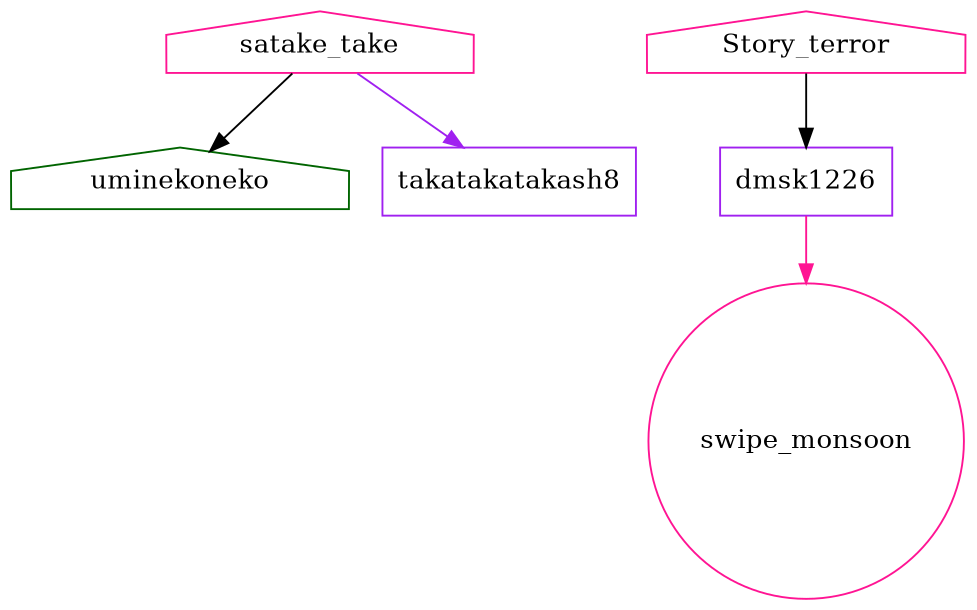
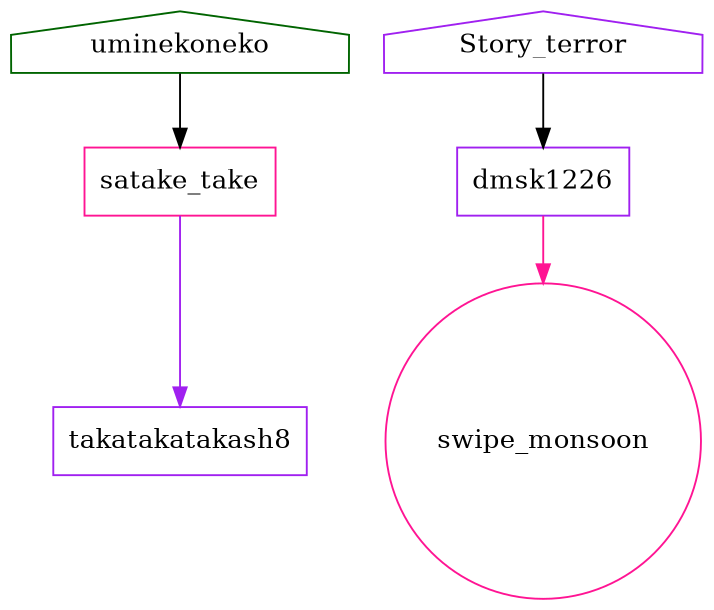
node "satake_take": shape house -> box
node "Story_terror": color deeppink -> purple
edge "satake_take" -> "uminekoneko": reversed
